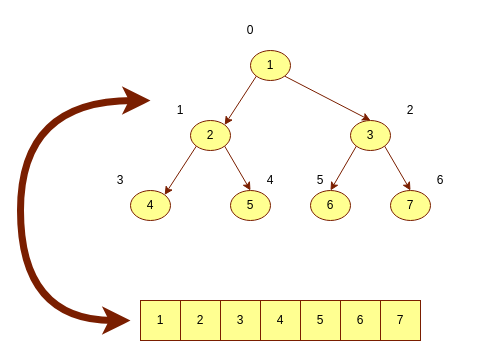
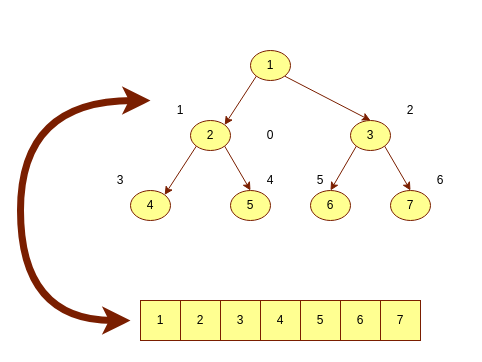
node "0": moved (251, 31) -> (271, 136)
